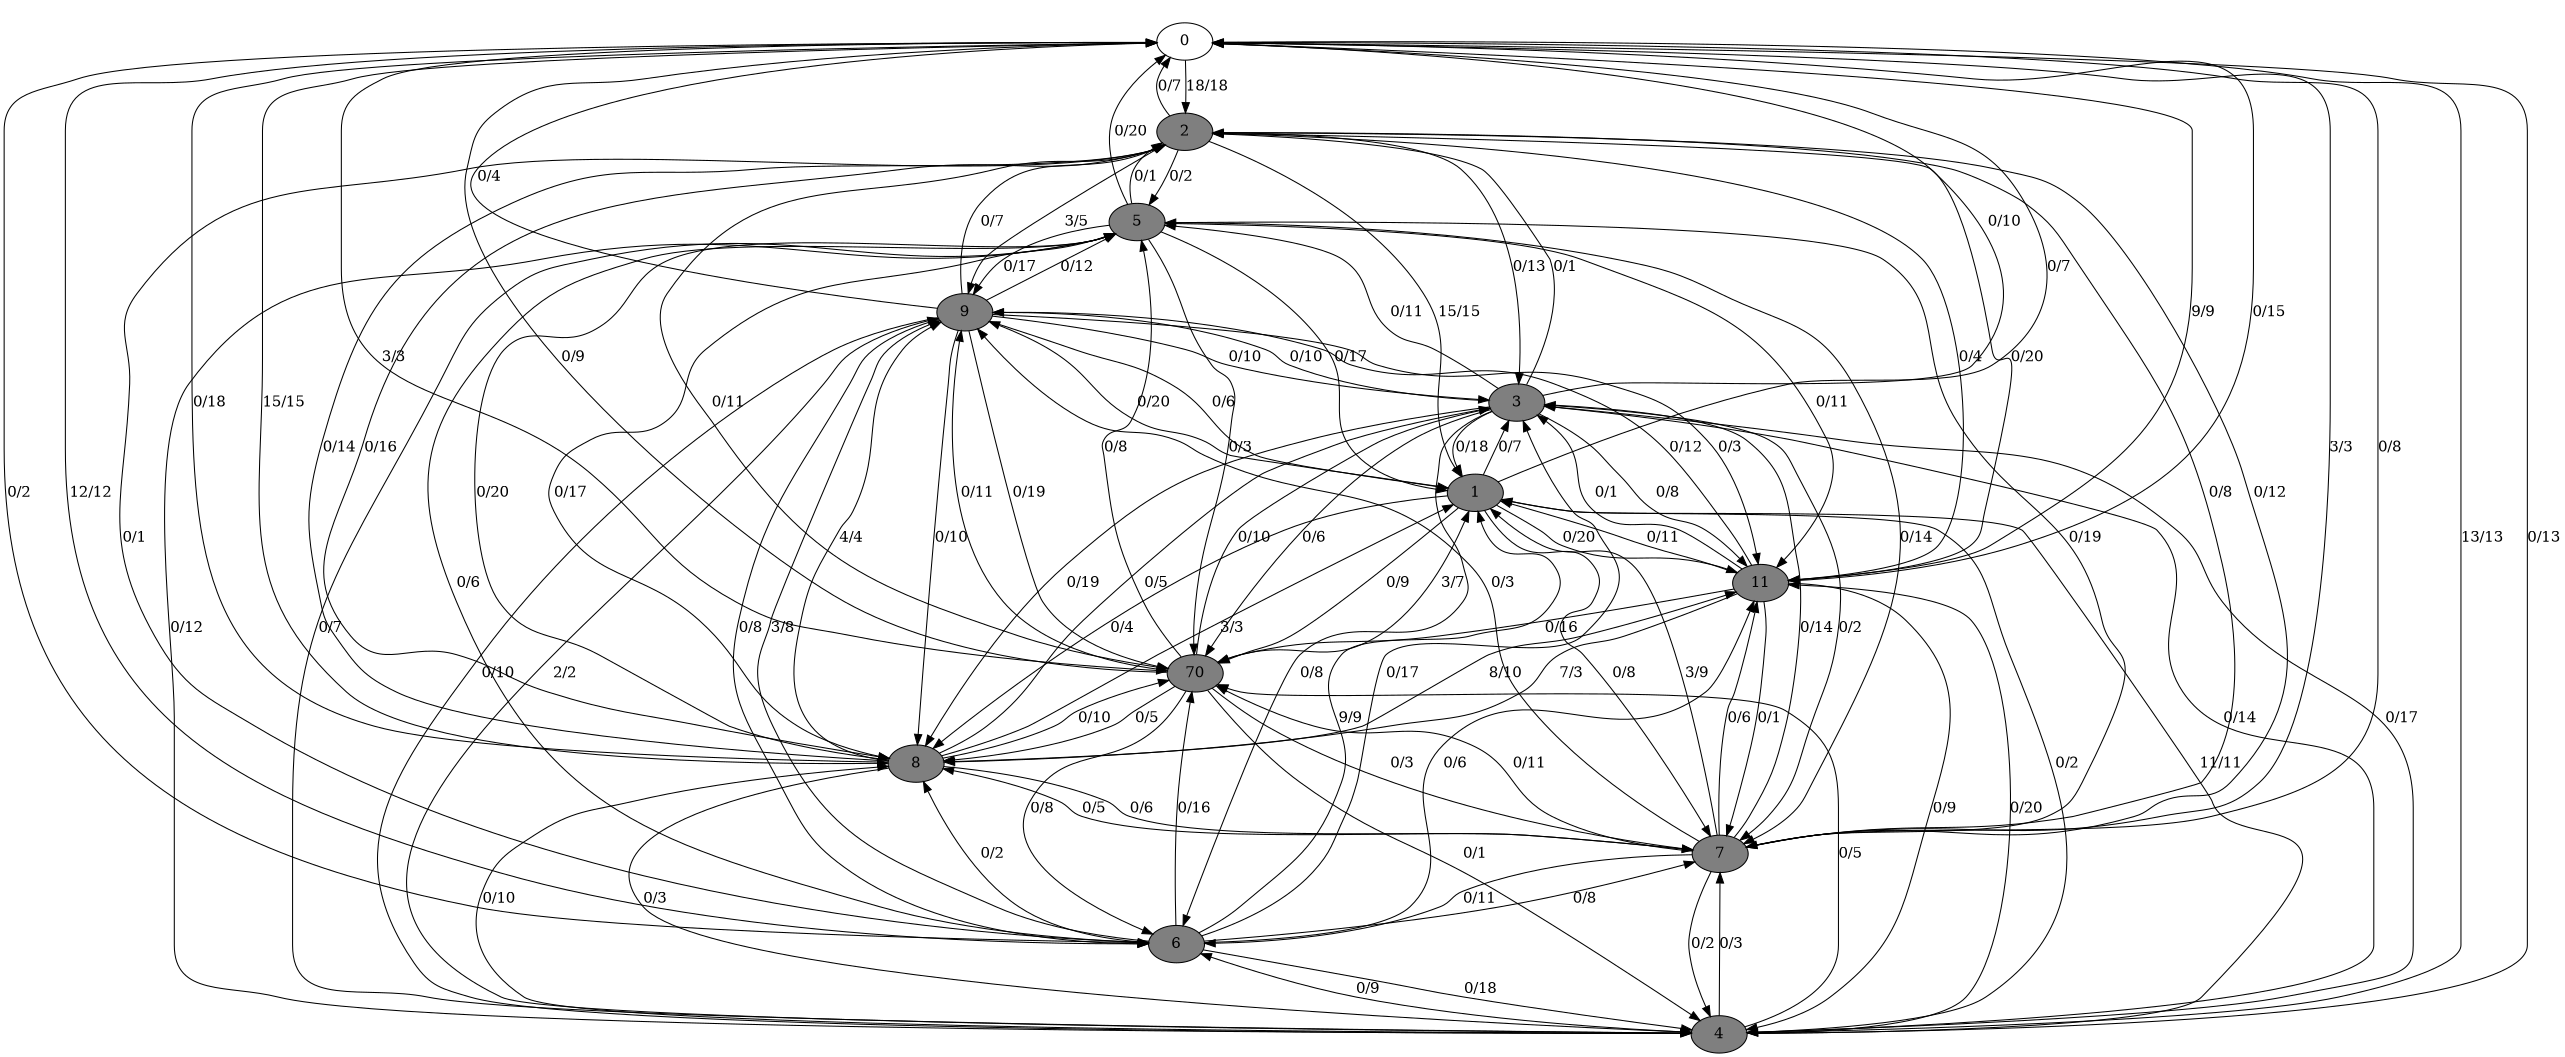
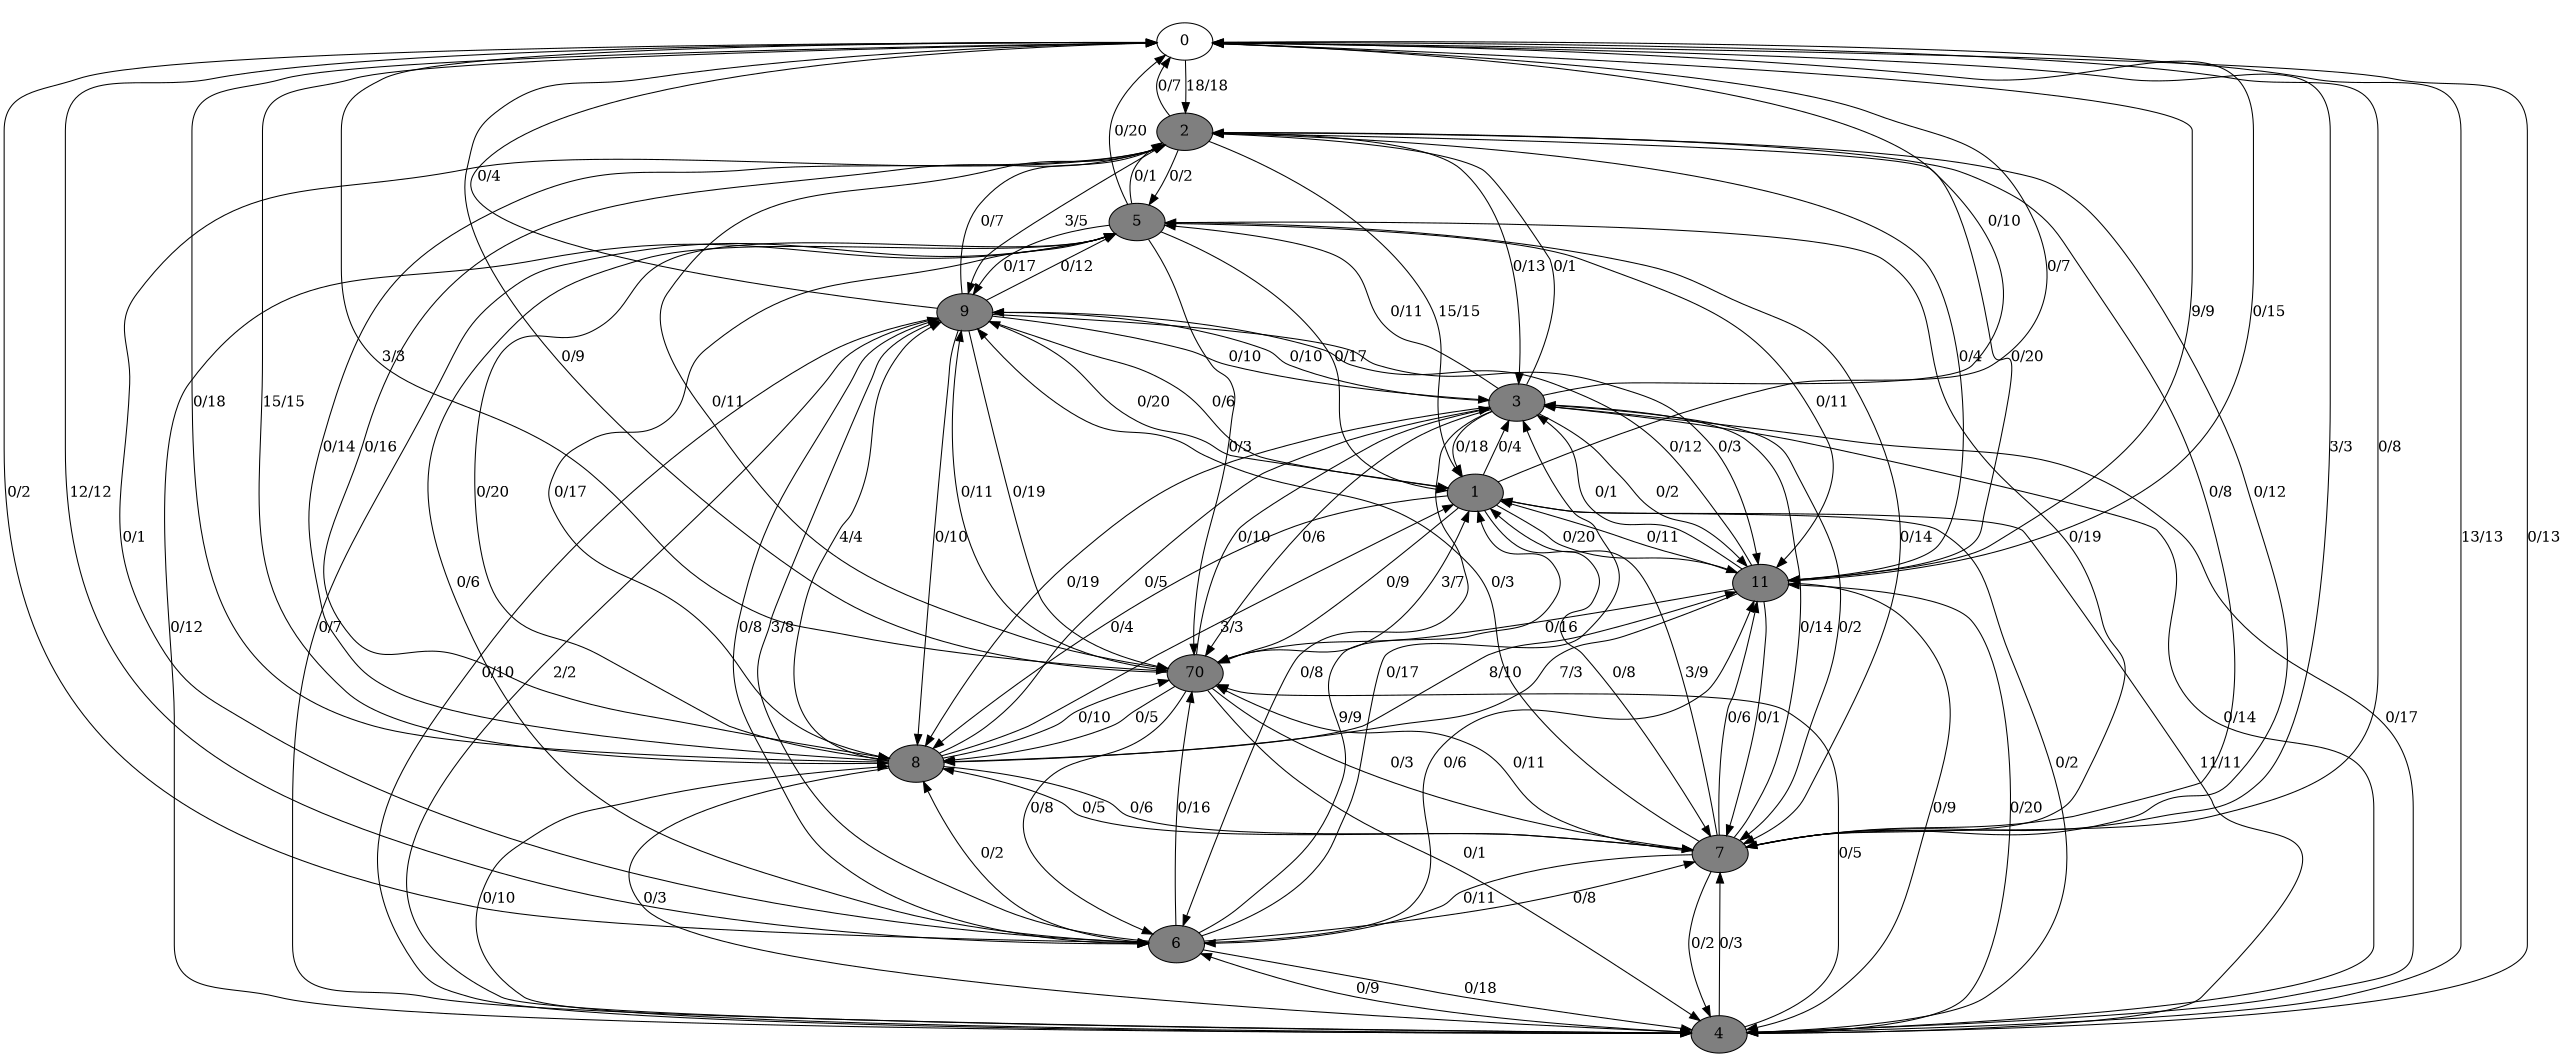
edge "1" -> "3": label "0/7" -> "0/4"
edge "70" -> "5": removed, label "0/8"
edge "3" -> "11": label "0/8" -> "0/2"
